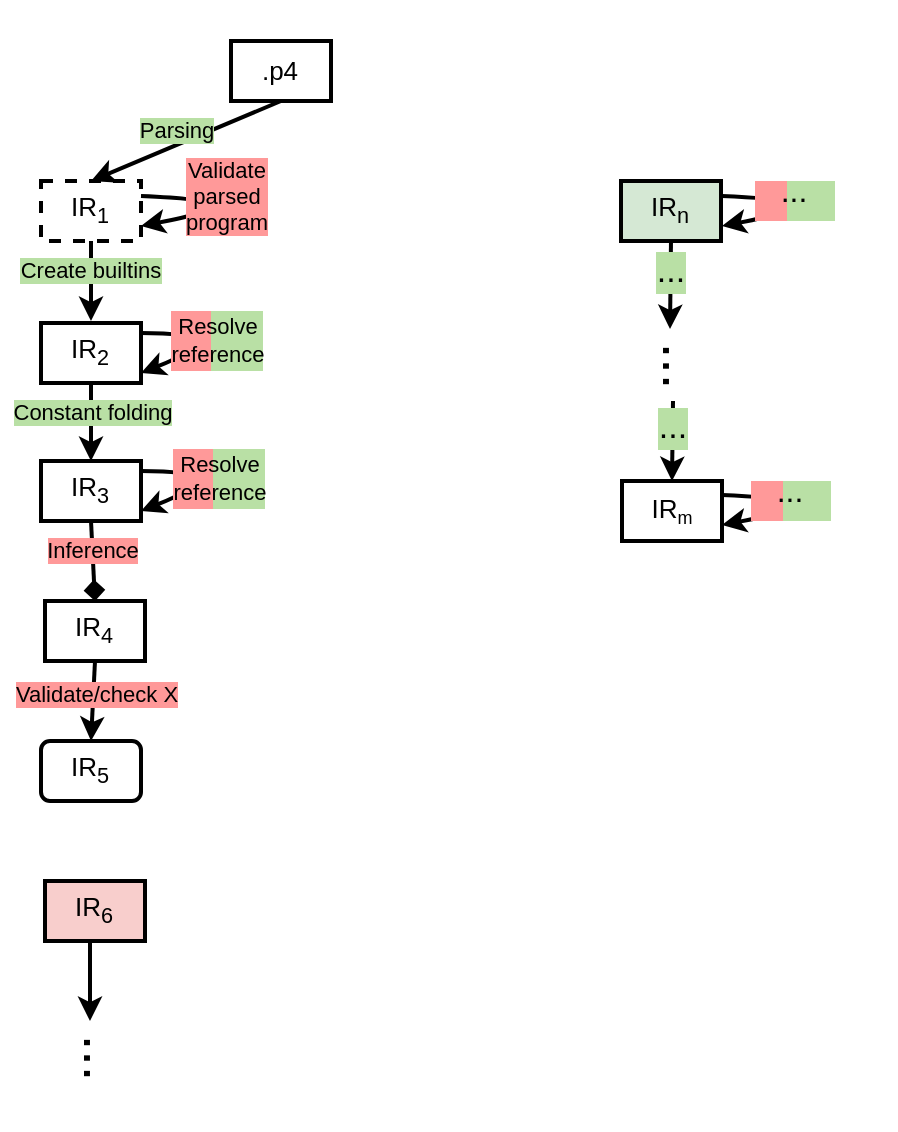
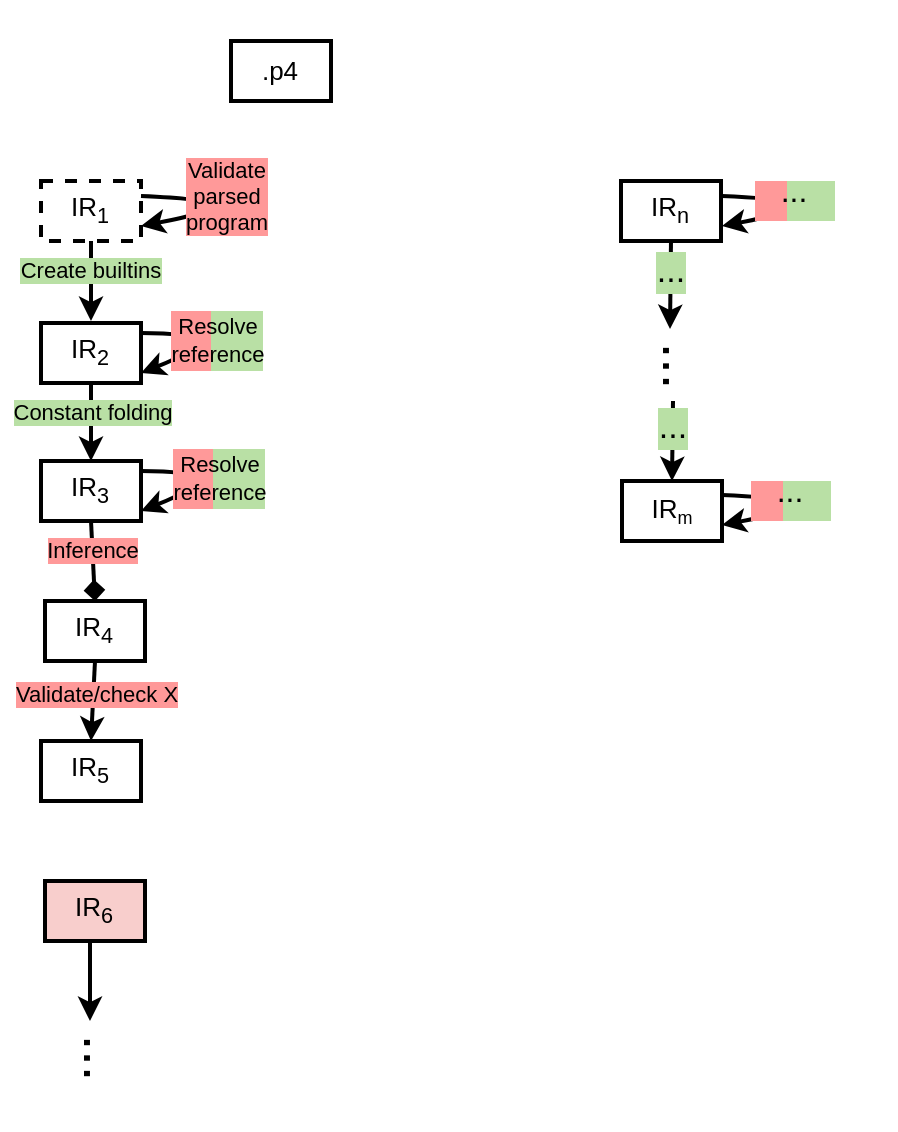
edge ".p4" -> "IR1": removed, label "Parsing"
node "IRn": fillcolor #d5e8d4 -> #ffffff
node "IR5": shape rounded rectangle -> rectangle
